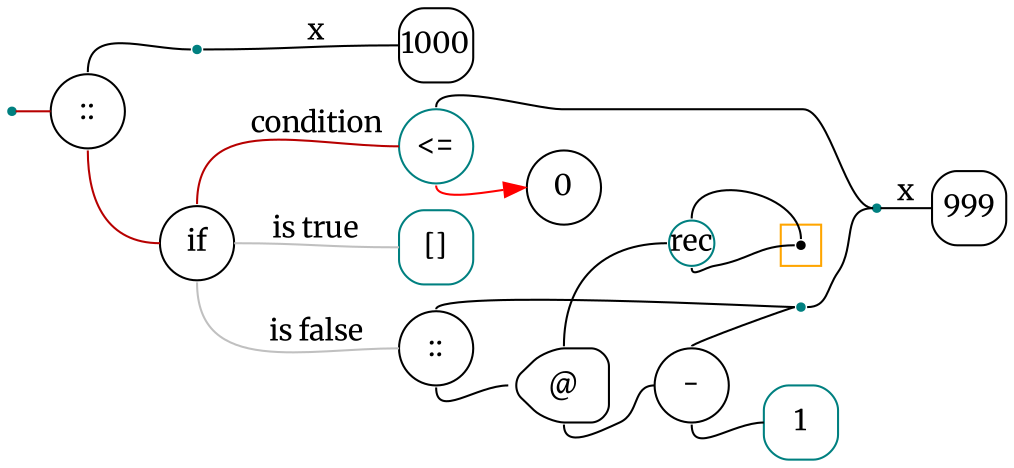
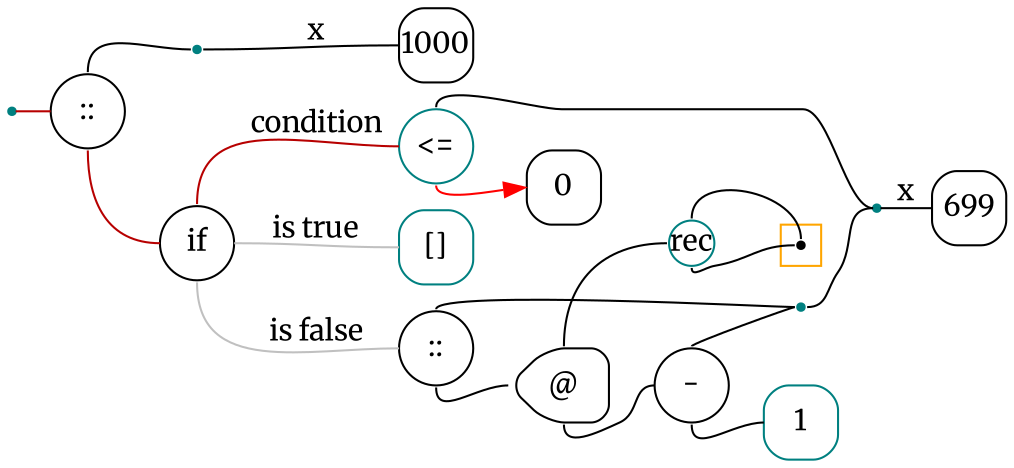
node "0": shape circle -> square
node "999": label "999" -> "699"
